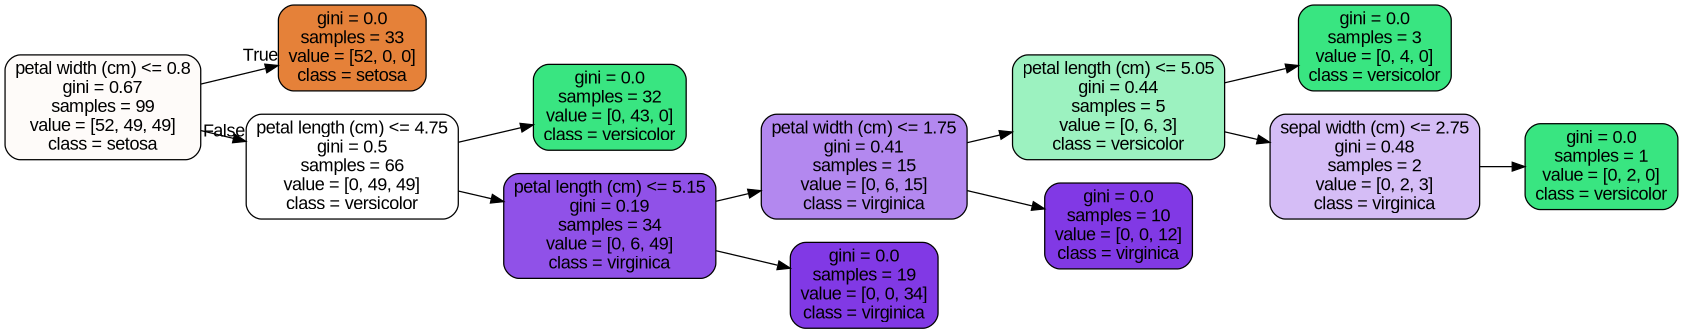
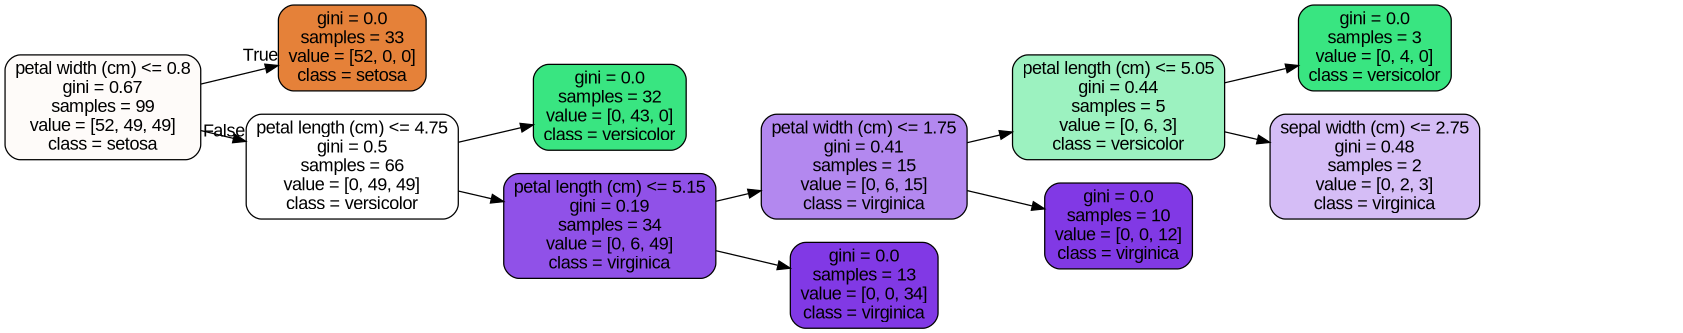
node "gini = 0.0 samples = 1 value = [0, 2, 0] class = versicolor": removed
node "gini = 0.0 samples = 19 value = [0, 0, 34] class = virginica": label "gini = 0.0 samples = 19 value = [0, 0, 34] class = virginica" -> "gini = 0.0 samples = 13 value = [0, 0, 34] class = virginica"
